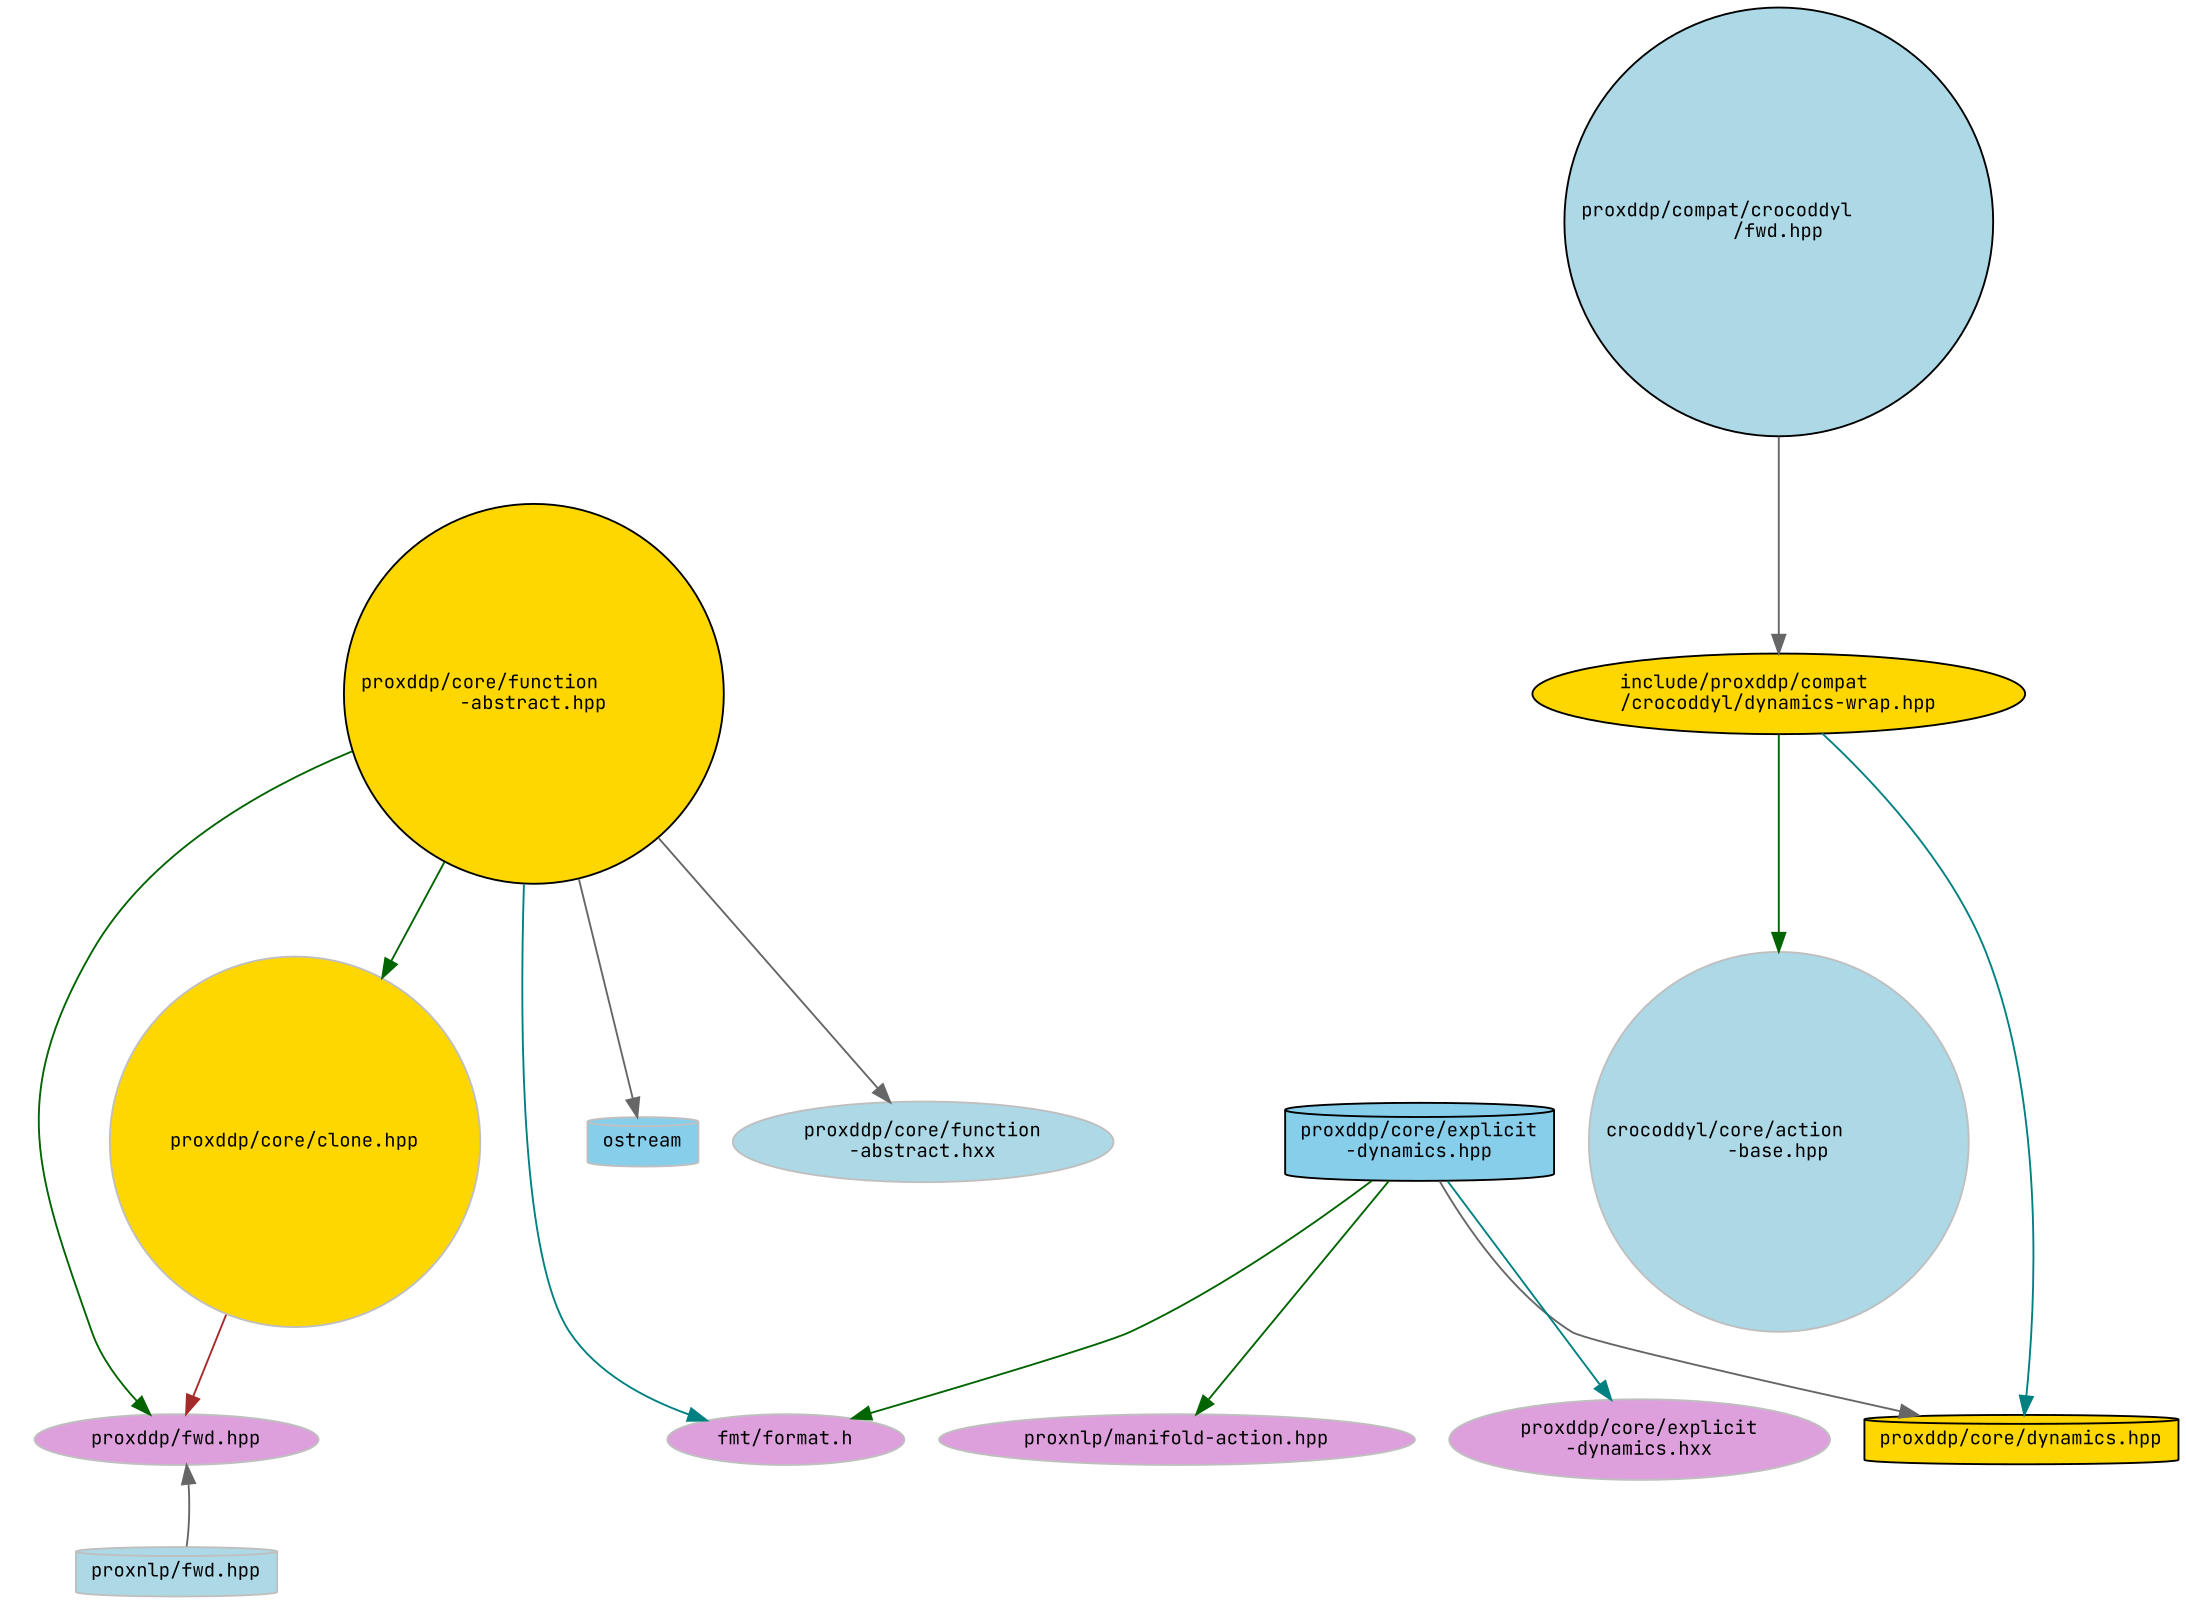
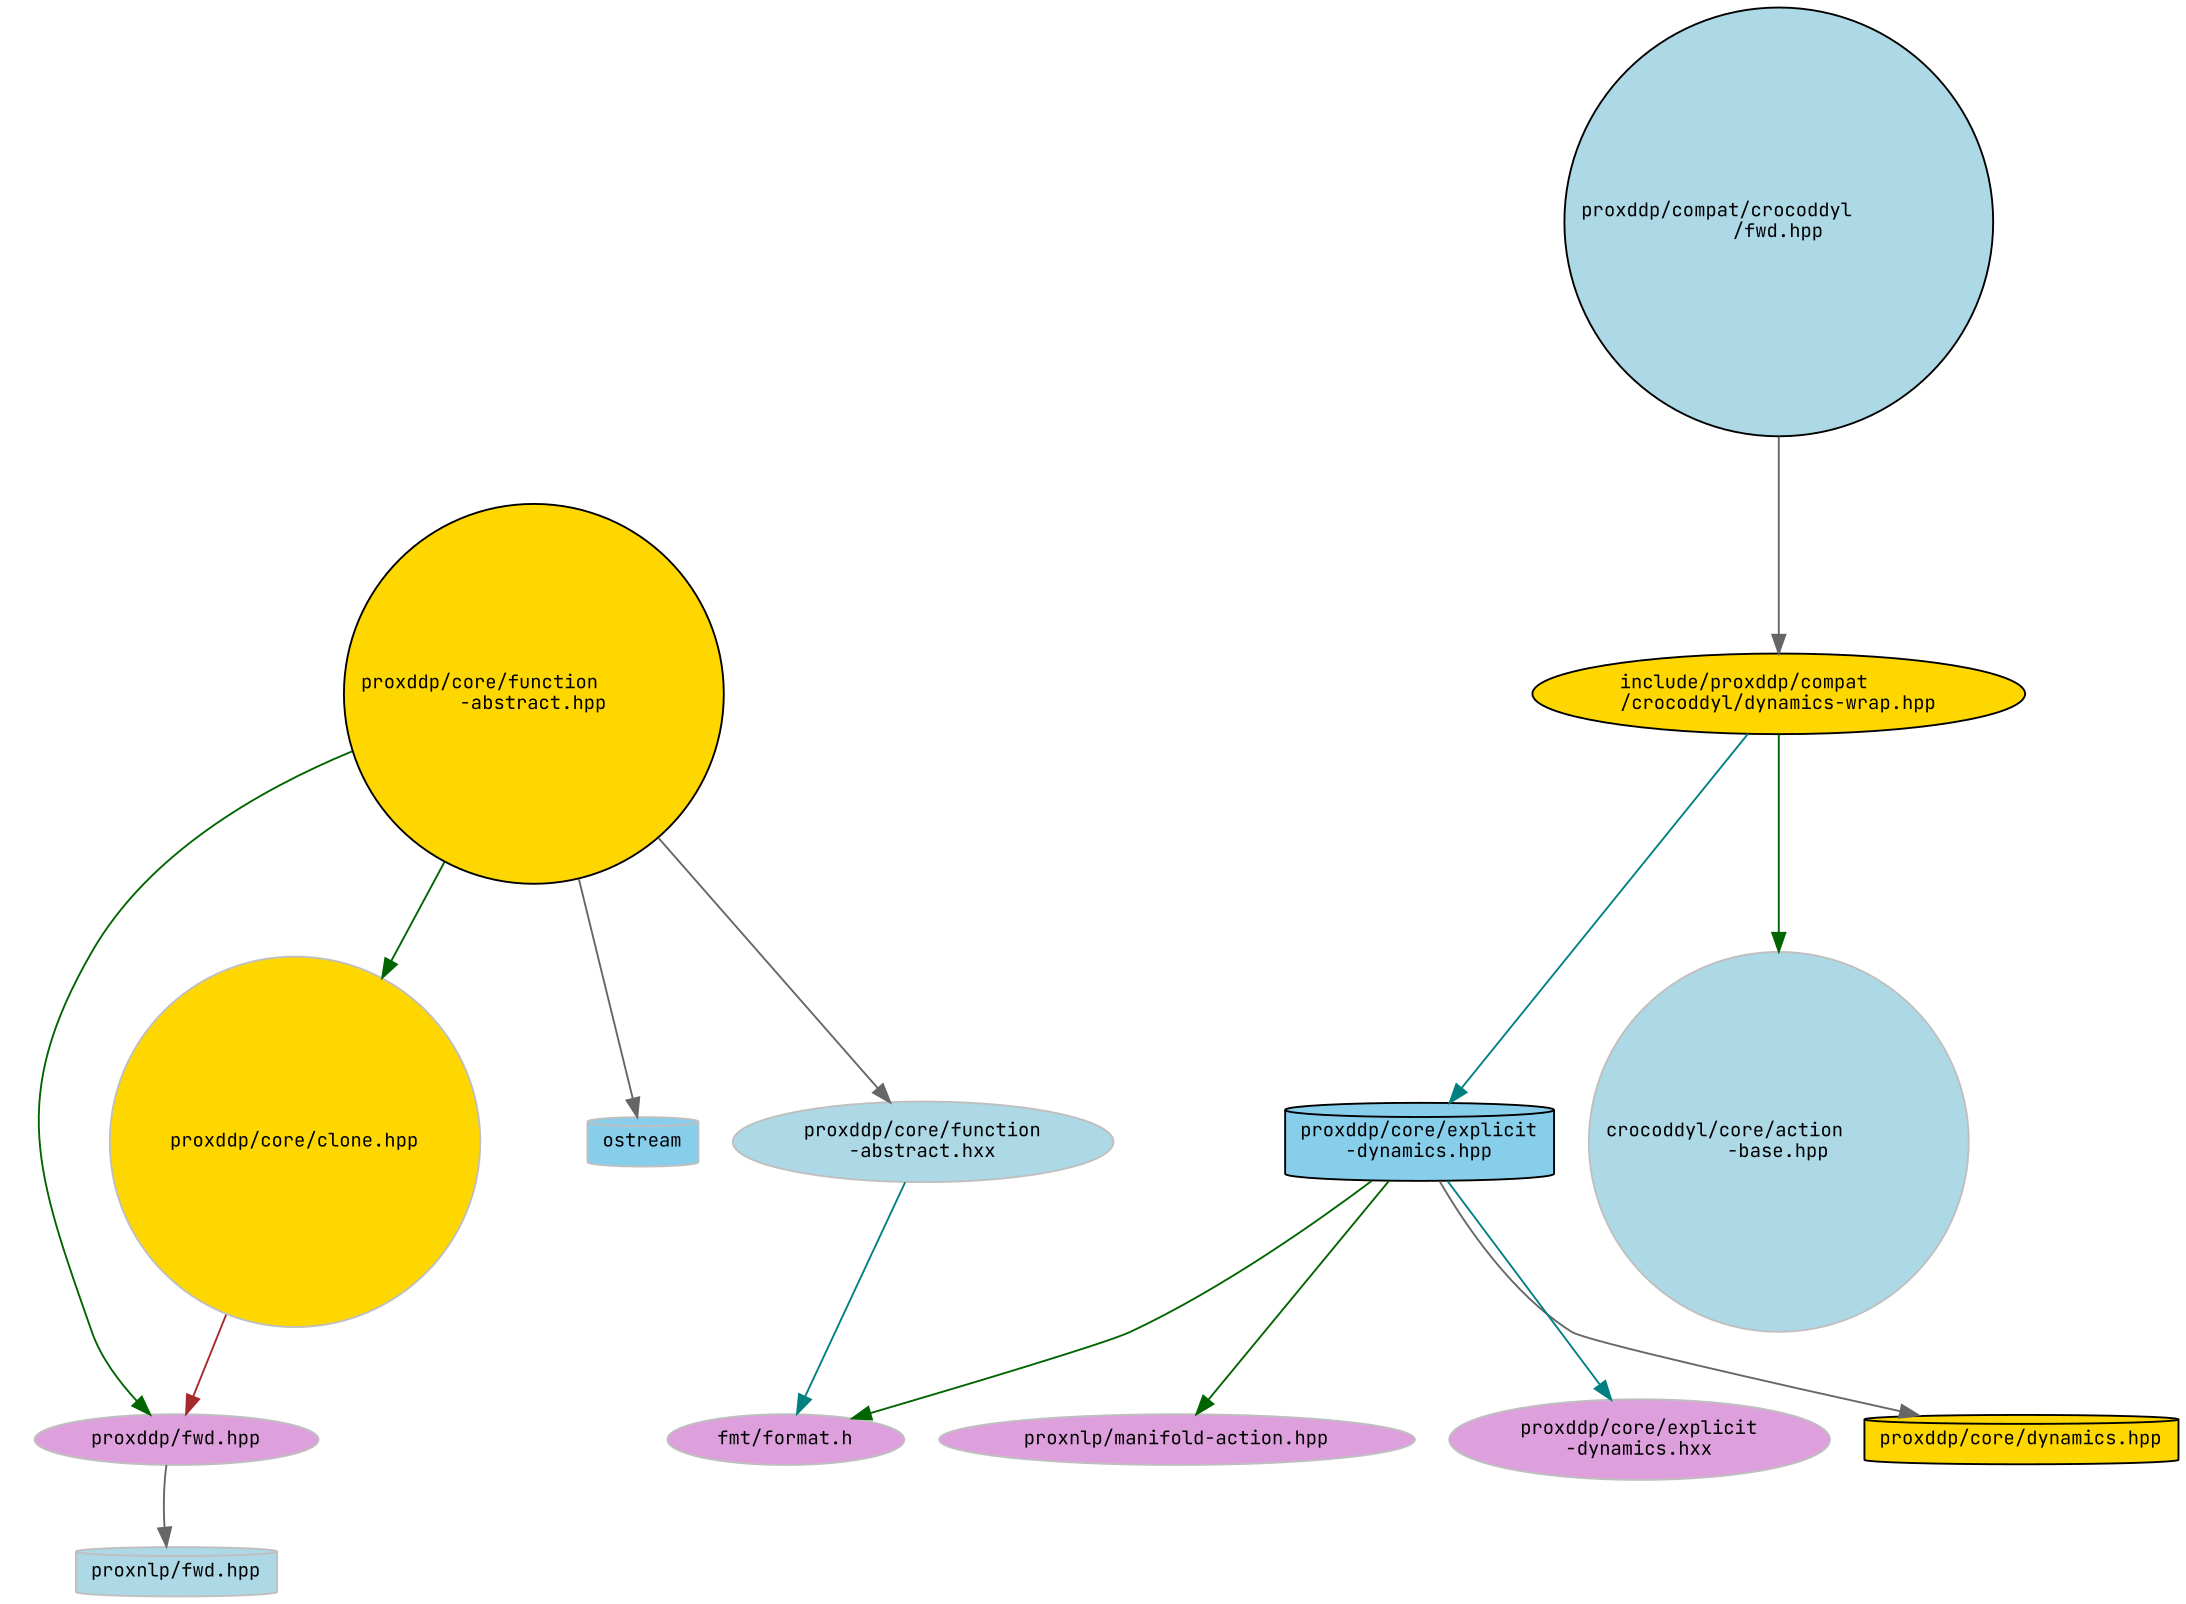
edge "include/proxddp/compat /crocoddyl/dynamics-wrap.hpp" -> "proxddp/core/dynamics.hpp": now "include/proxddp/compat /crocoddyl/dynamics-wrap.hpp" -> "proxddp/core/explicit -dynamics.hpp"
edge "proxddp/core/function -abstract.hpp" -> "fmt/format.h": now "proxddp/core/function -abstract.hxx" -> "fmt/format.h"
edge "proxnlp/fwd.hpp" -> "proxddp/fwd.hpp": reversed
